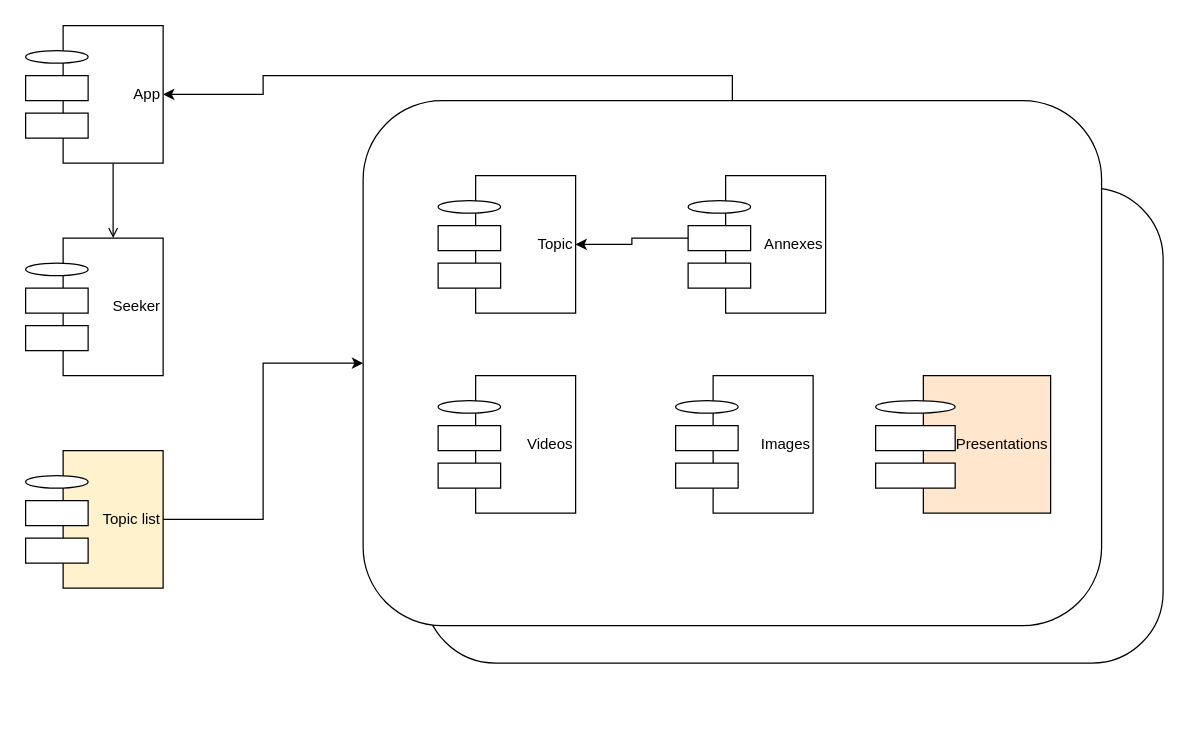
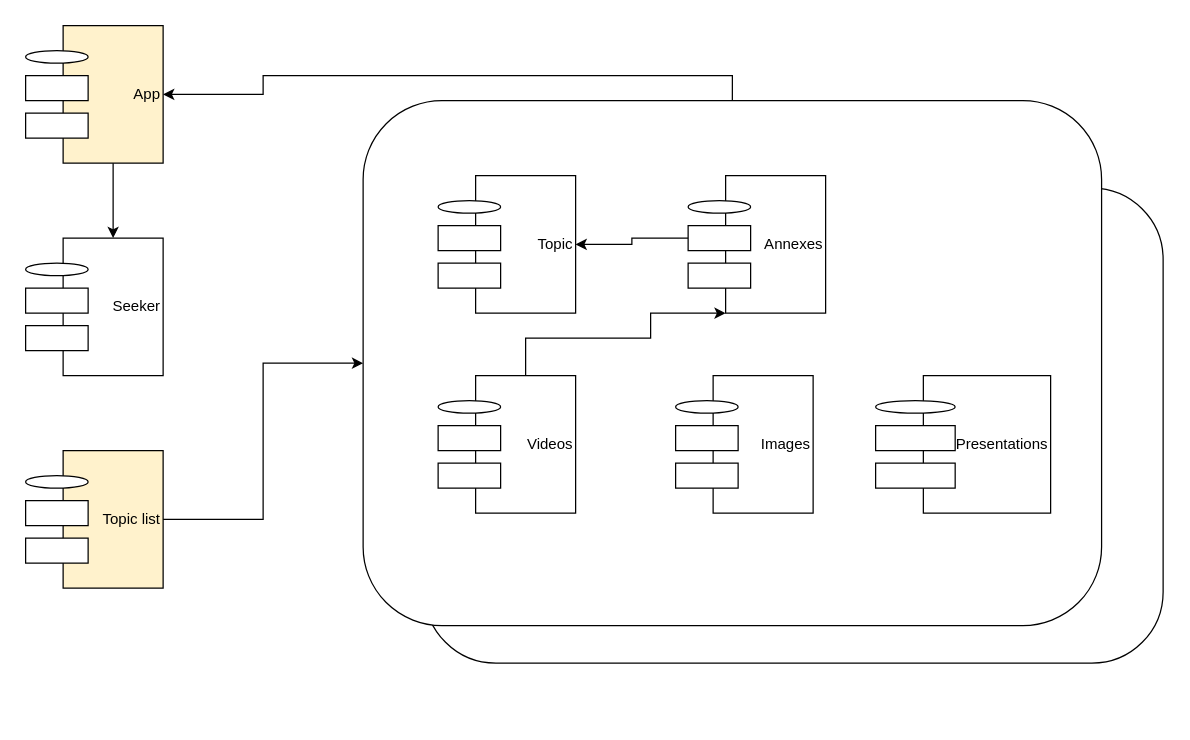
node "App": fillcolor #ffffff -> #fff2cc
edge "App" -> "Seeker": arrowhead open -> classic
edge "Videos" -> "Annexes": added
node "Presentations": fillcolor #ffe6cc -> #ffffff
